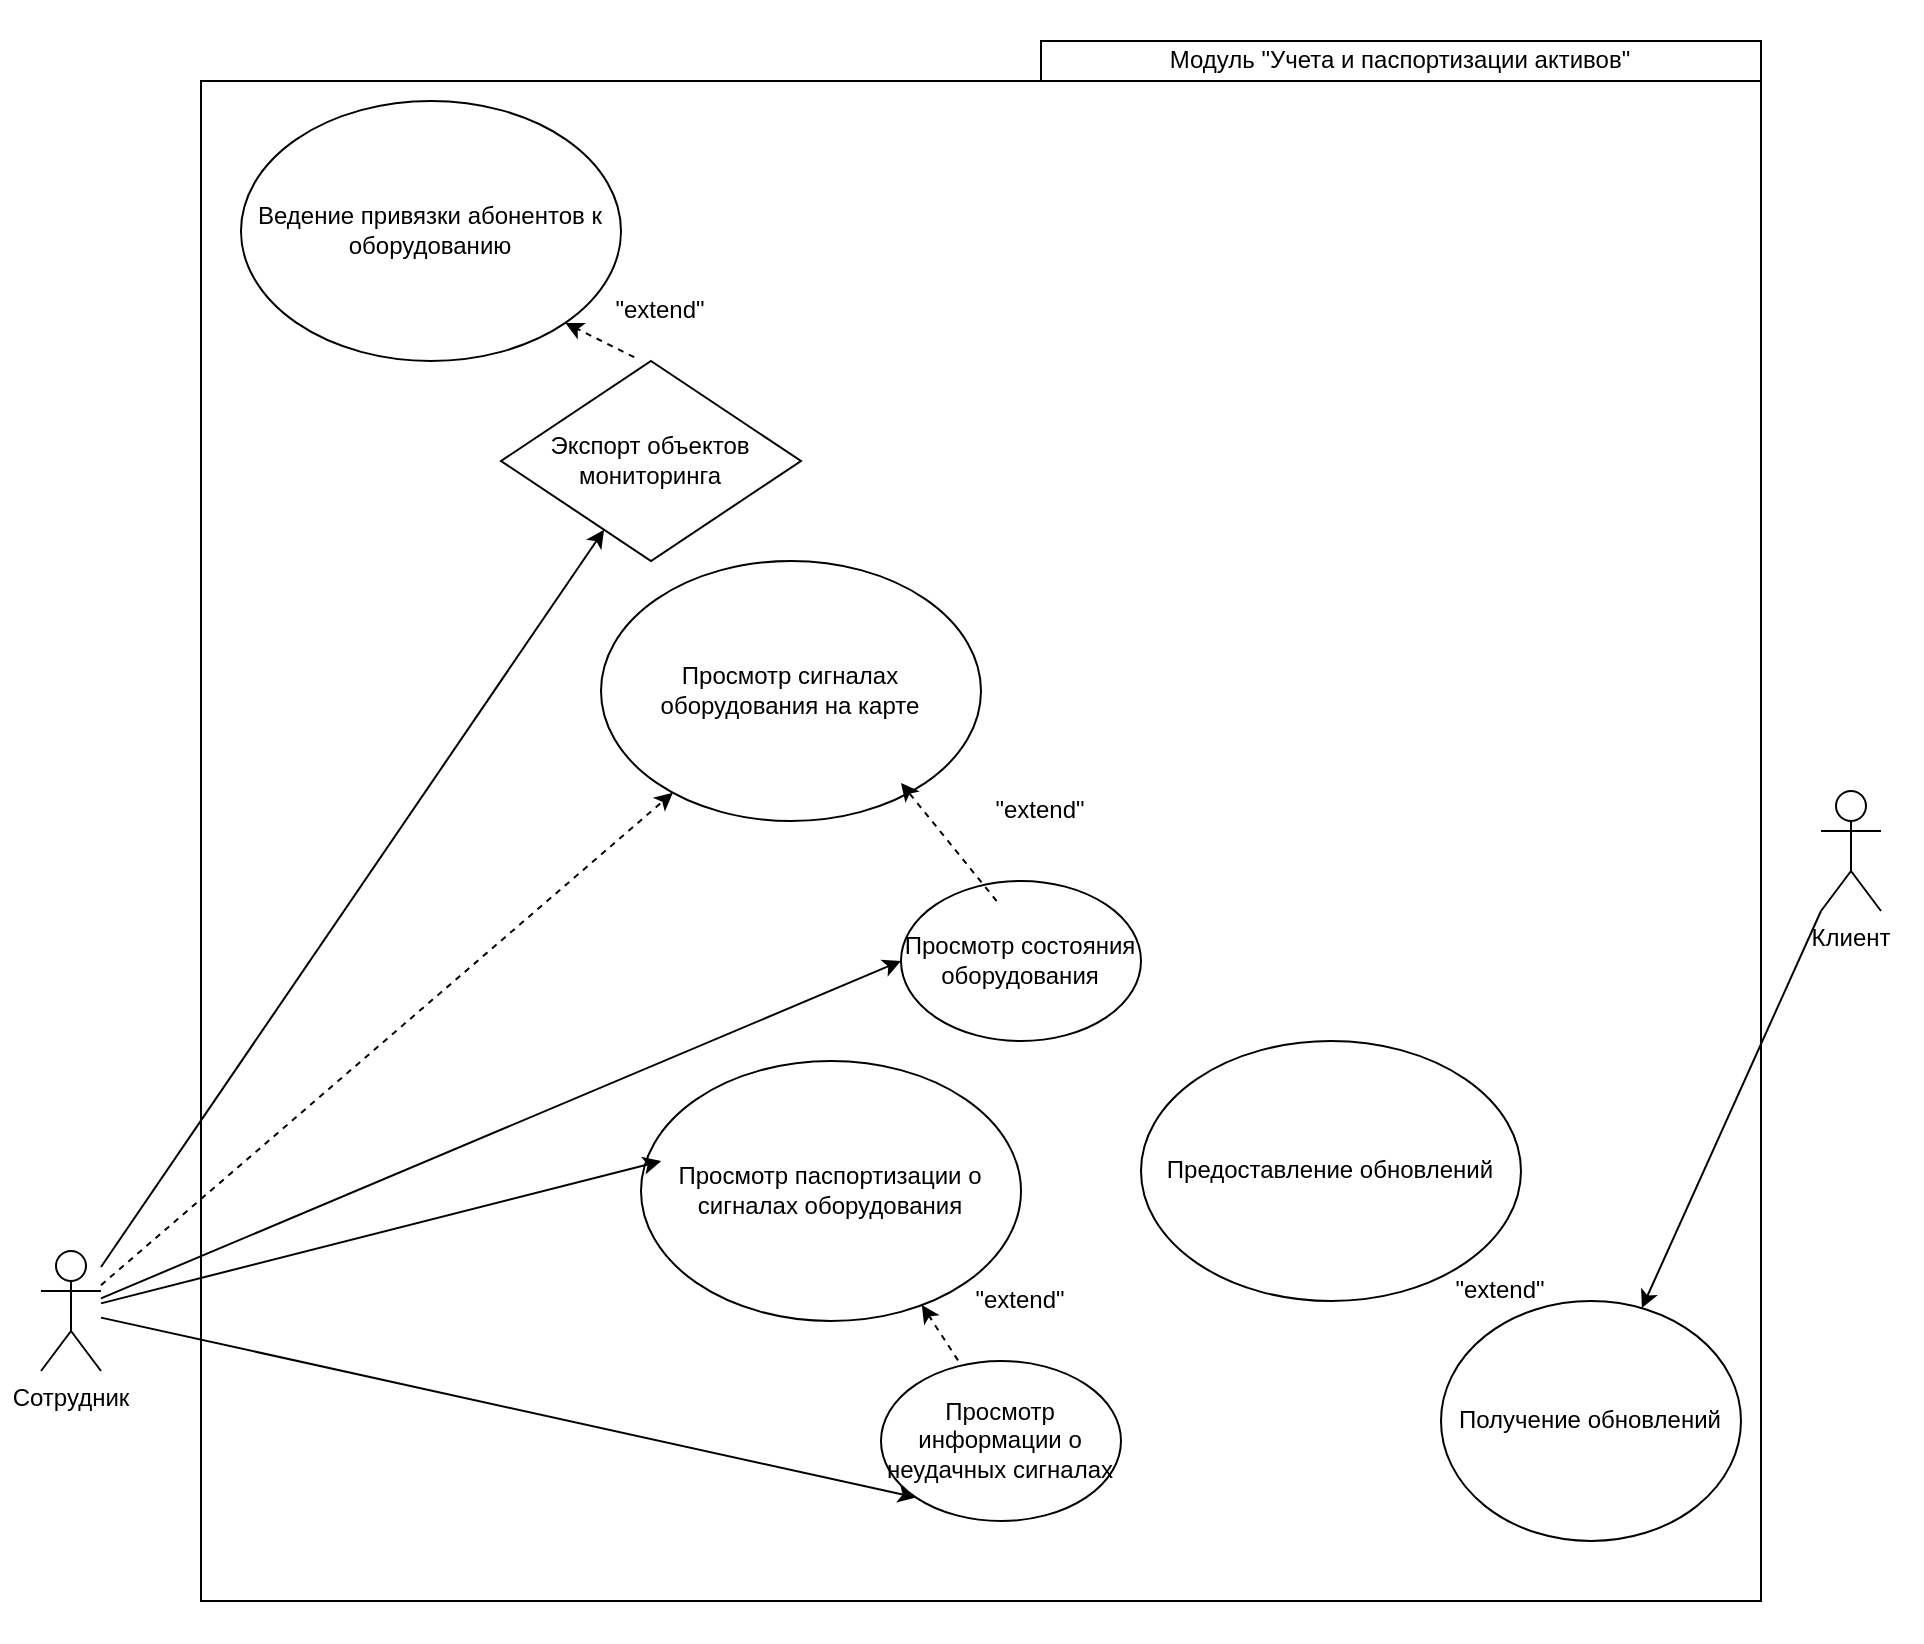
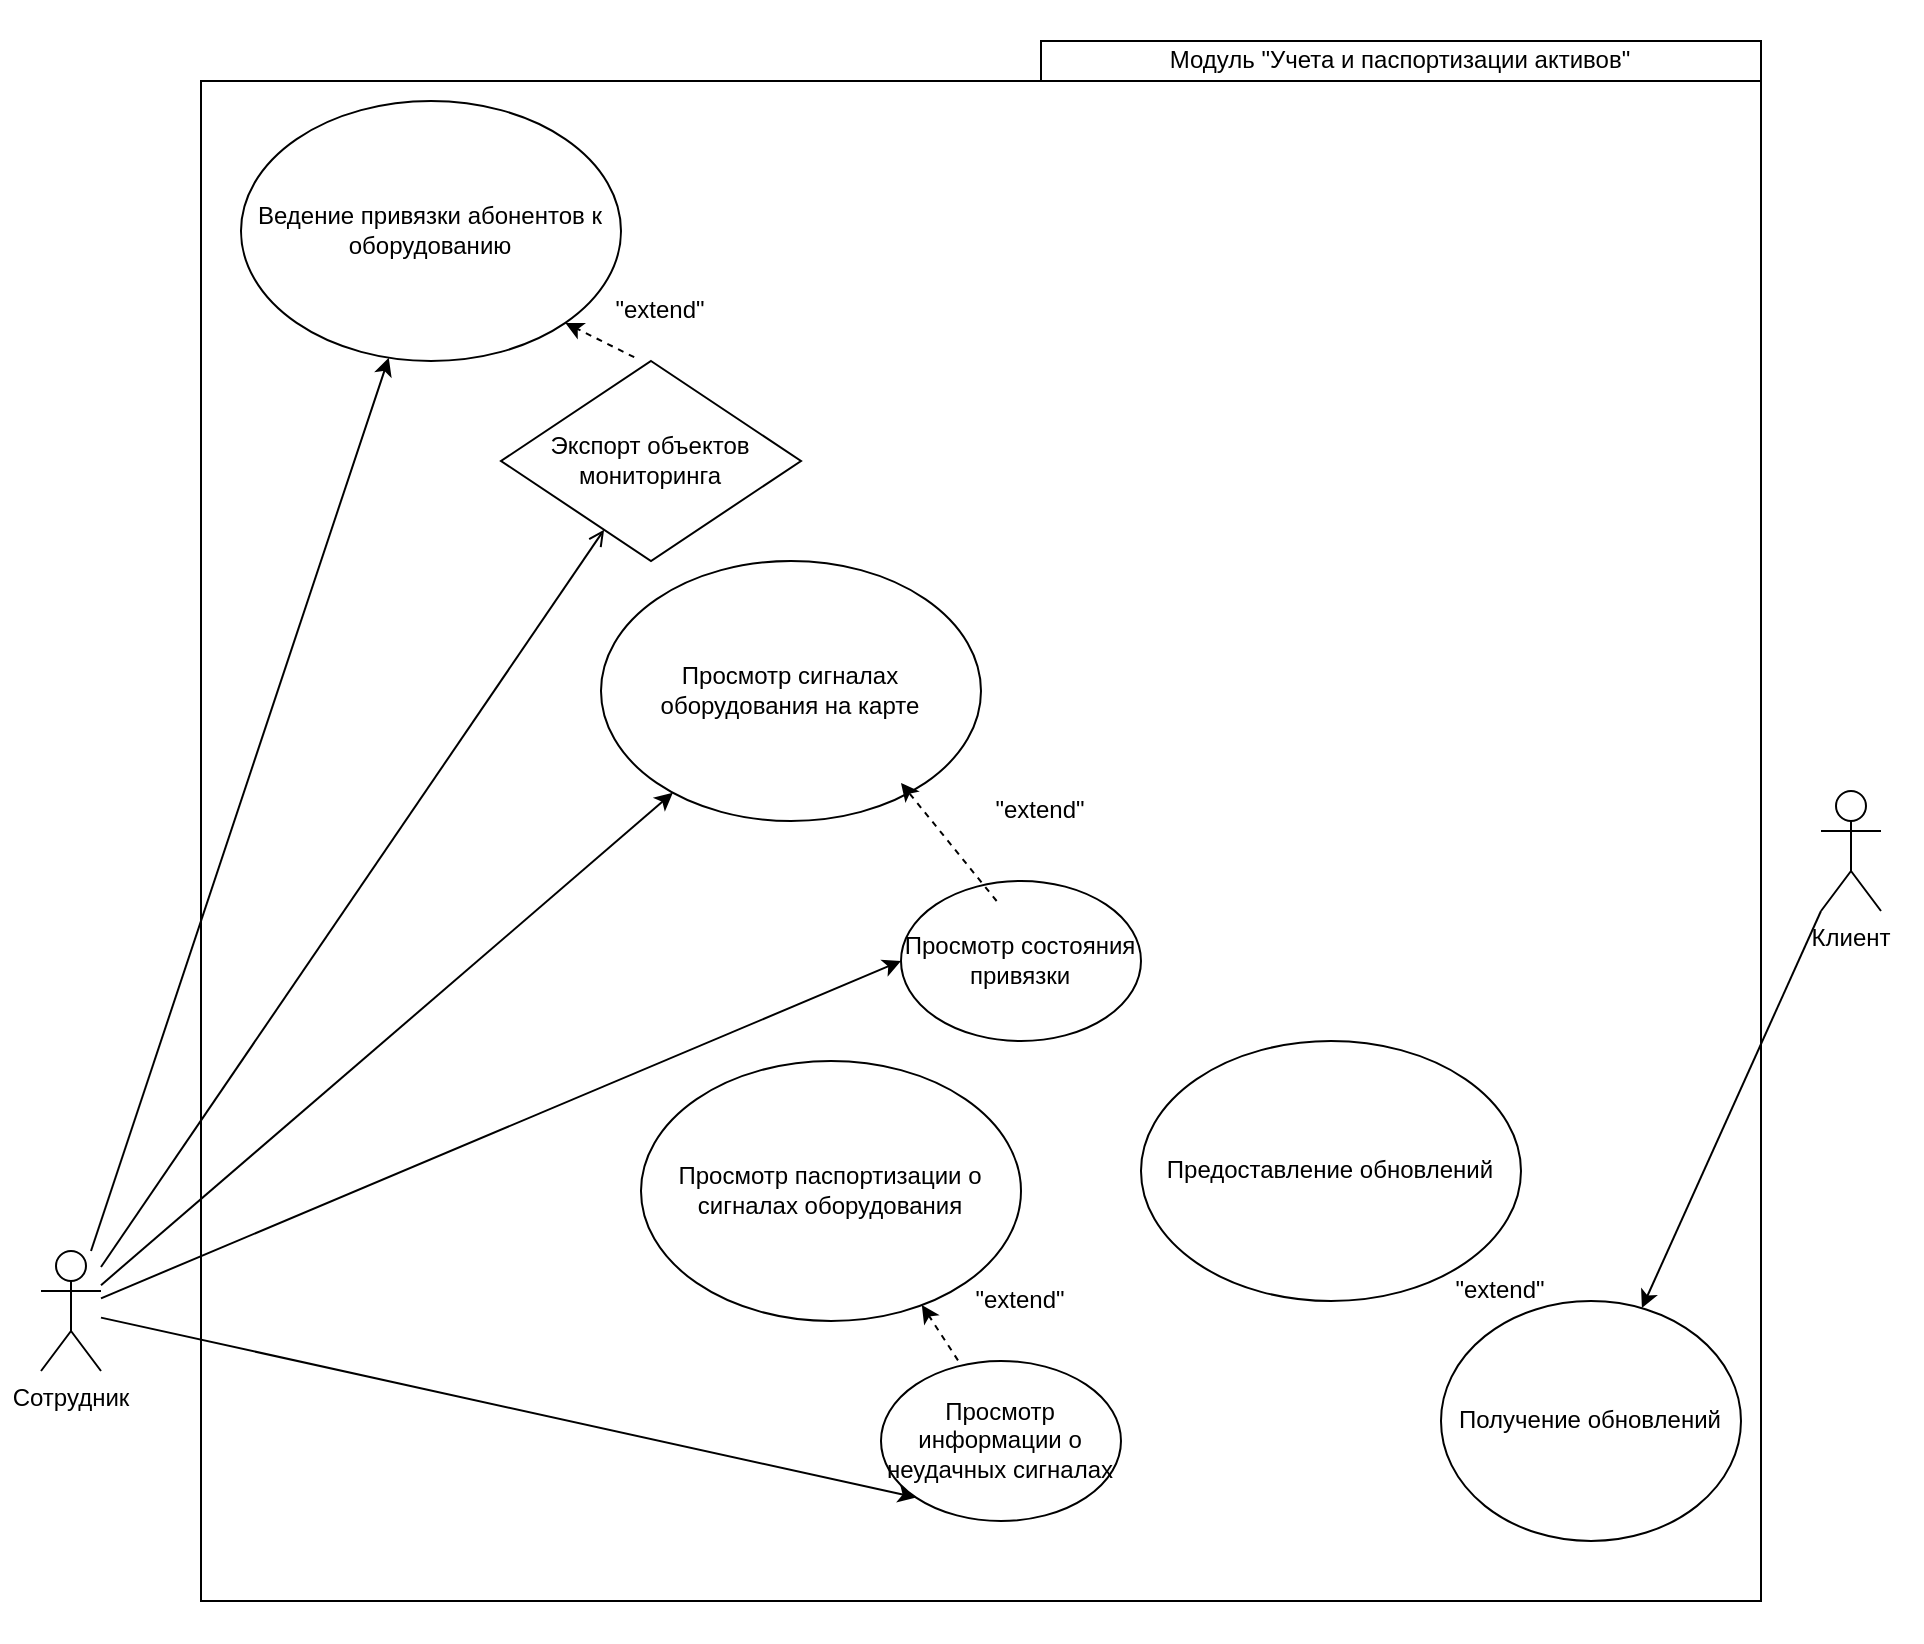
edge "Сотрудник" -> "Экспорт объектов мониторинга": arrowhead classic -> open
node "Просмотр состояния оборудования": label "Просмотр состояния оборудования" -> "Просмотр состояния привязки"
edge "Сотрудник" -> "Просмотр сигналах оборудования на карте": style dashed -> solid
edge "Сотрудник" -> "Просмотр паспортизации о сигналах оборудования": now "Сотрудник" -> "Ведение привязки абонентов к оборудованию"
